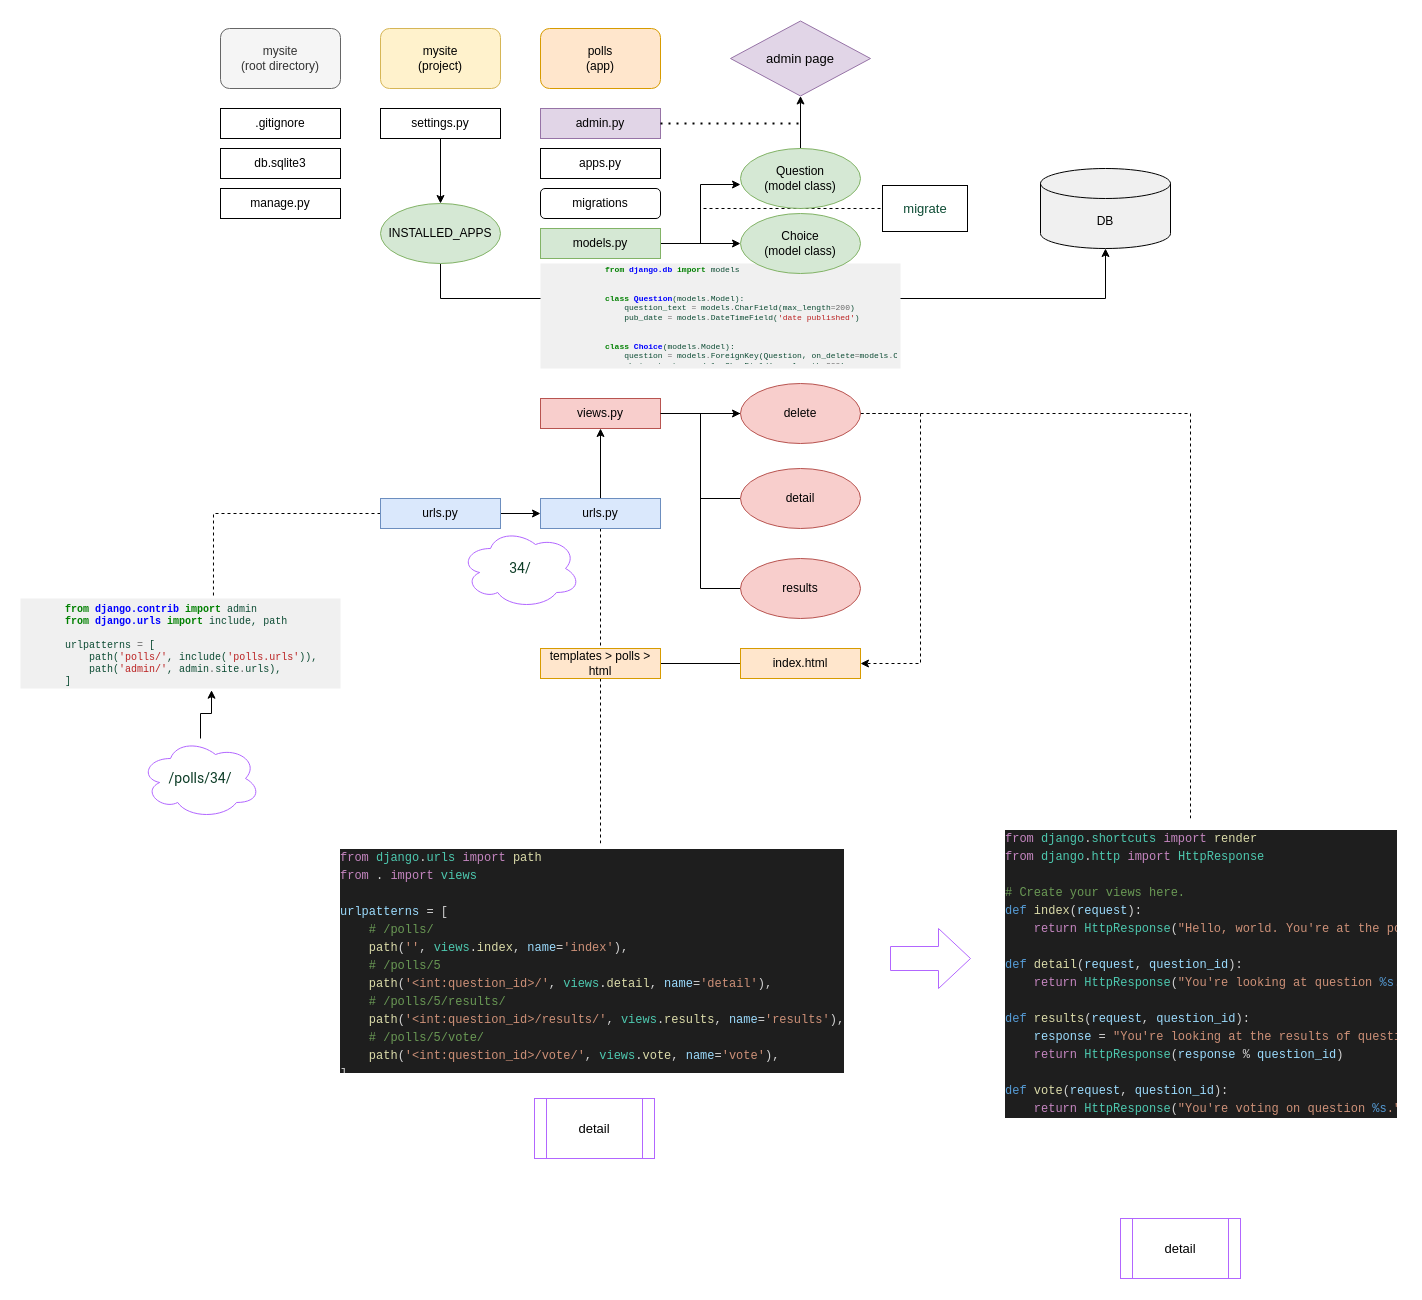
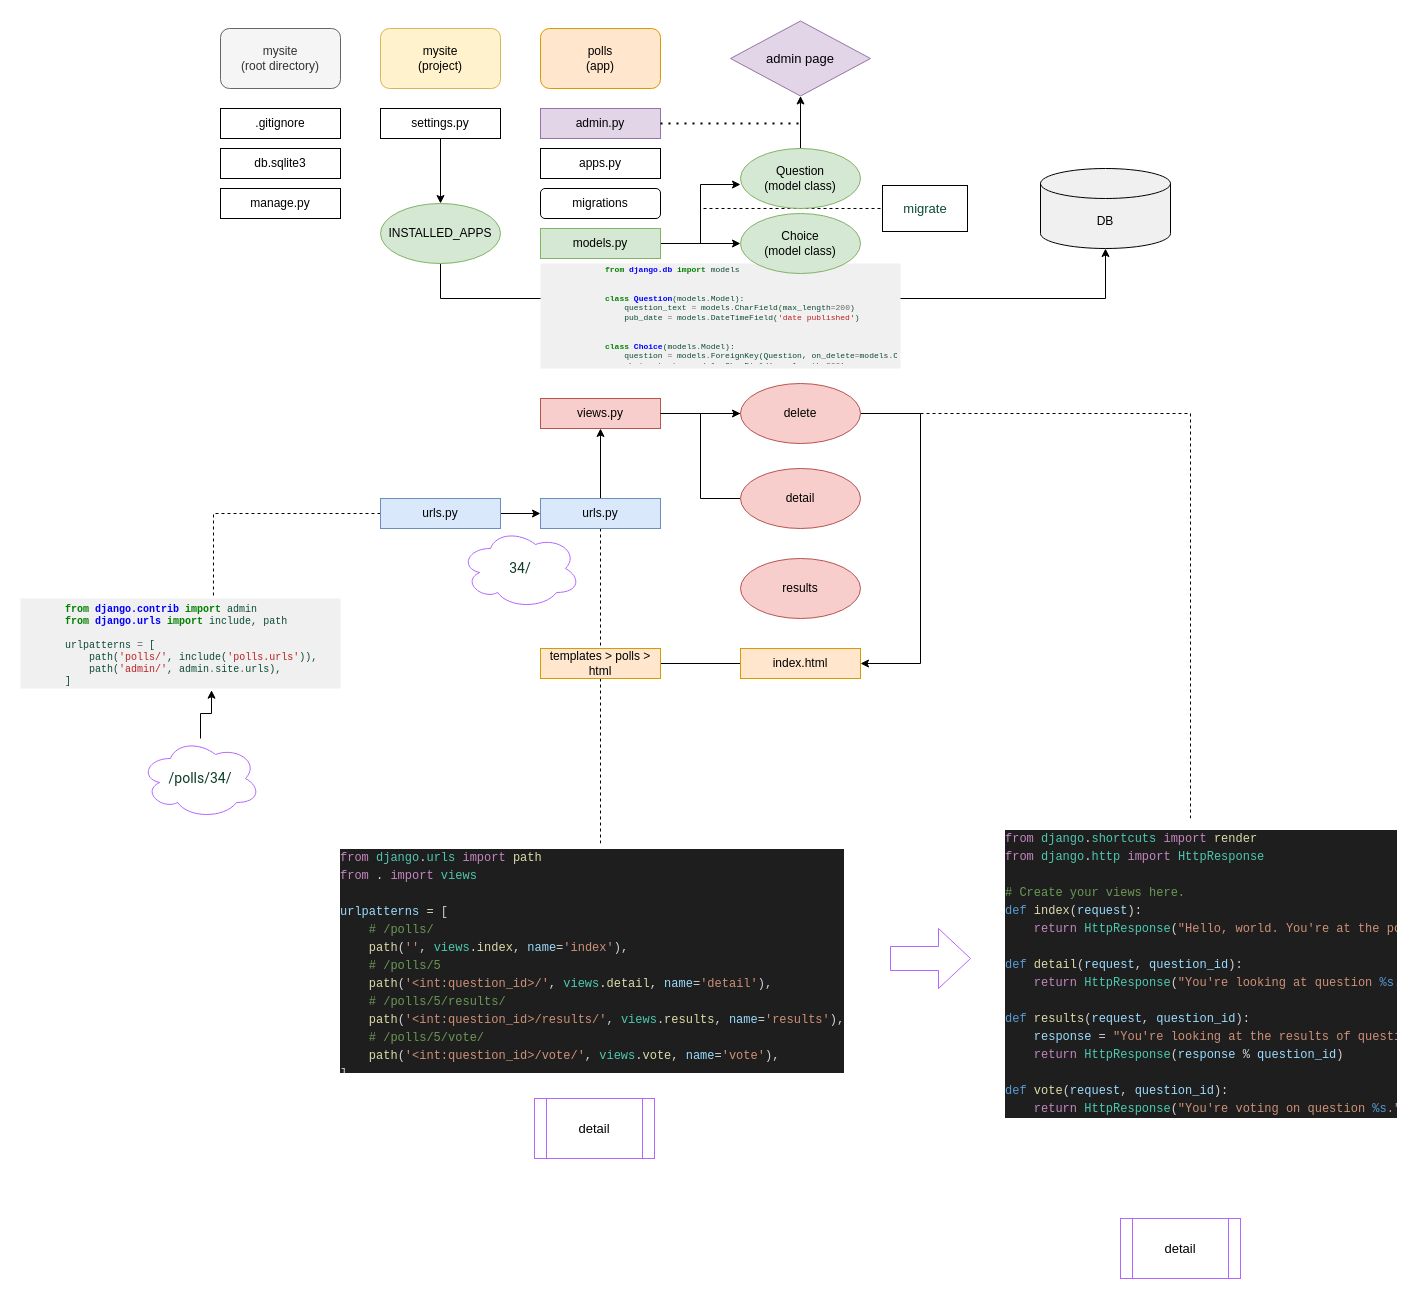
edge "views.py" -- "results": removed
edge "delete" -> "index.html": style dashed -> solid
